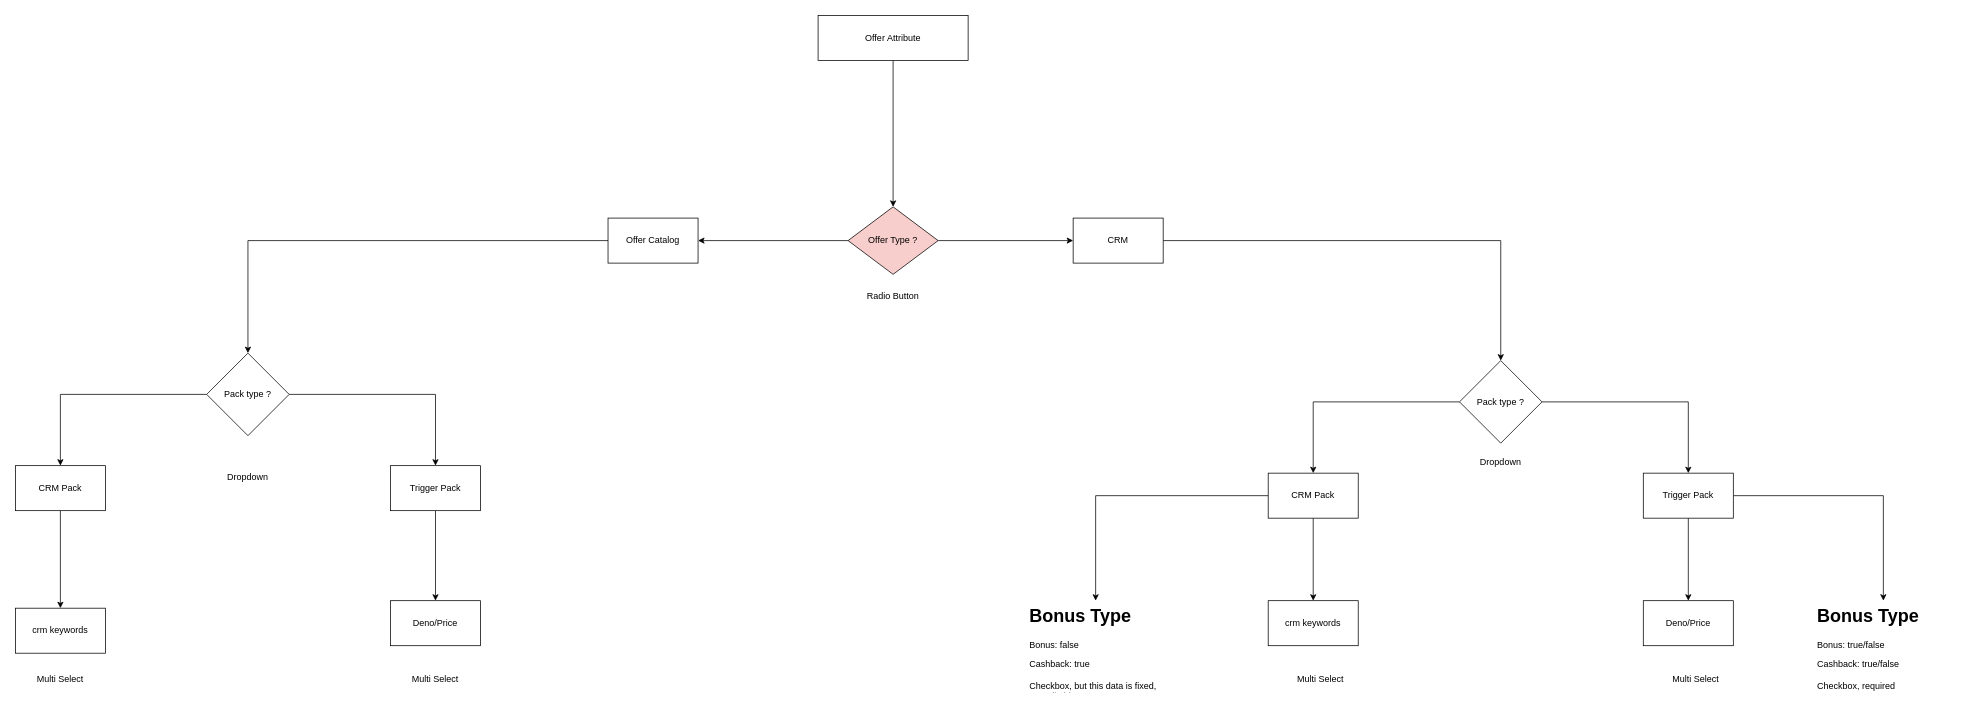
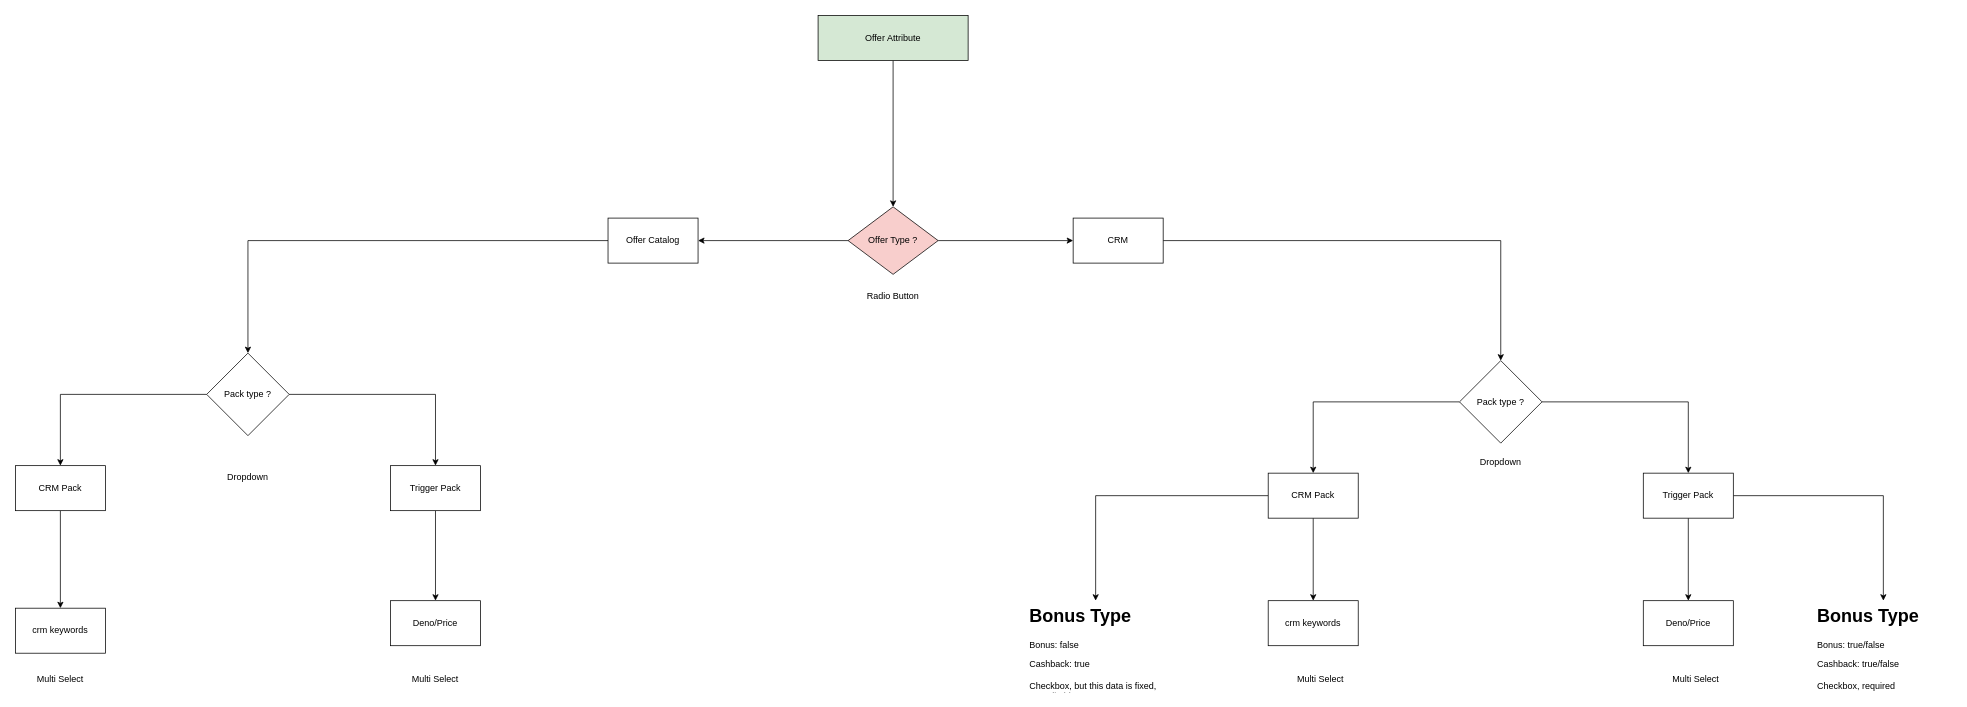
node "Offer Attribute": fillcolor #ffffff -> #d5e8d4
